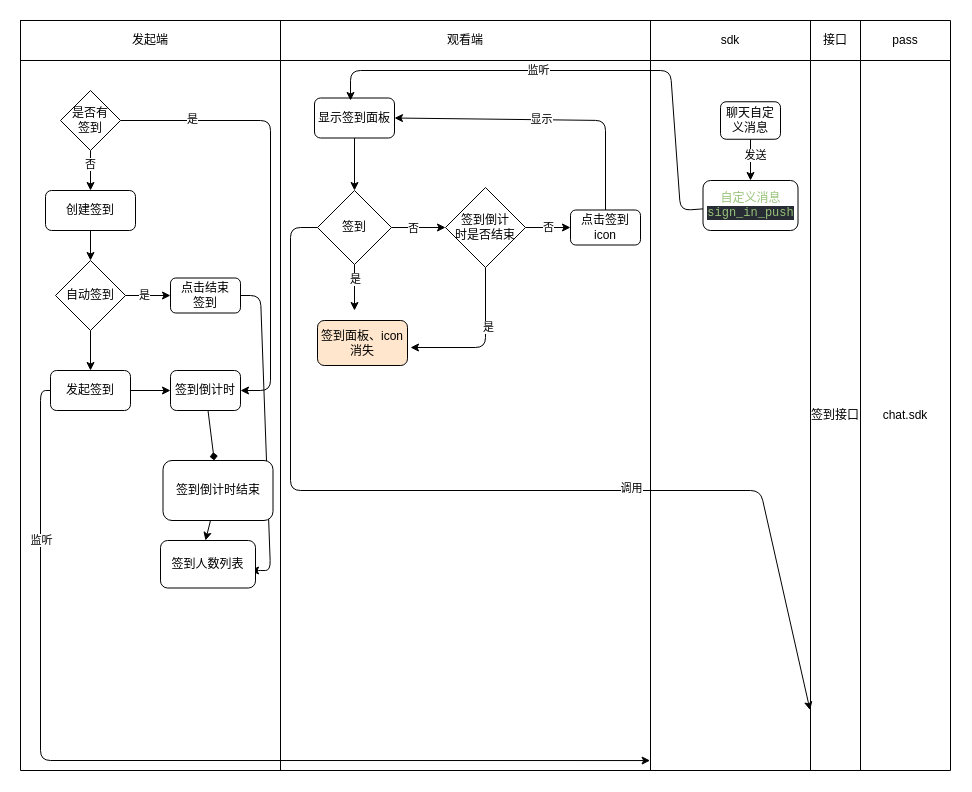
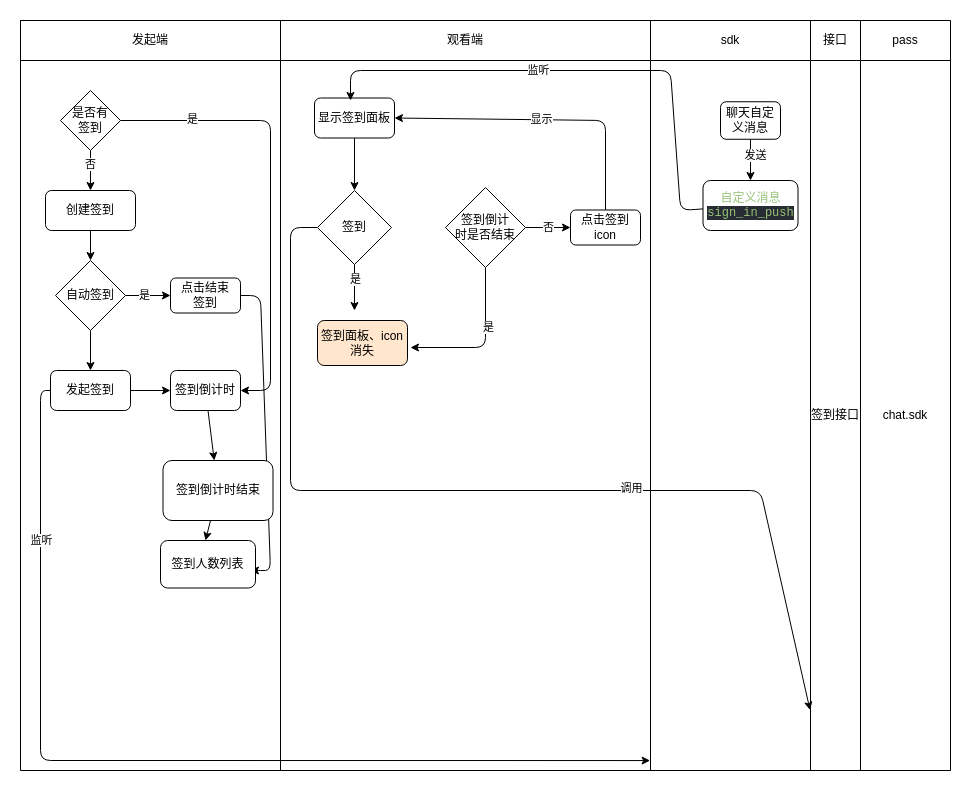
edge "签到" -> "签到倒计 时是否结束": removed, label "否"
edge "签到倒计时" -> "签到倒计时结束": arrowhead diamond -> classic
